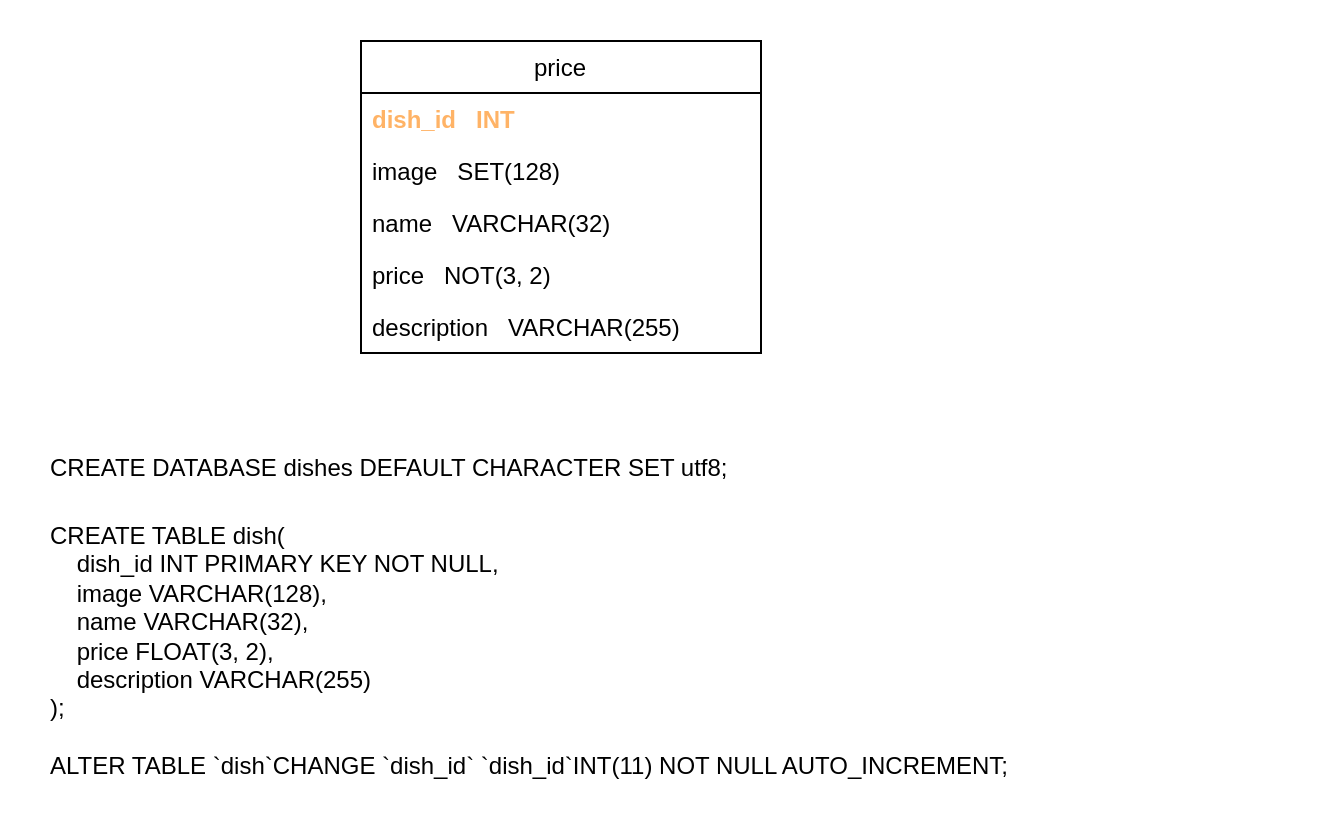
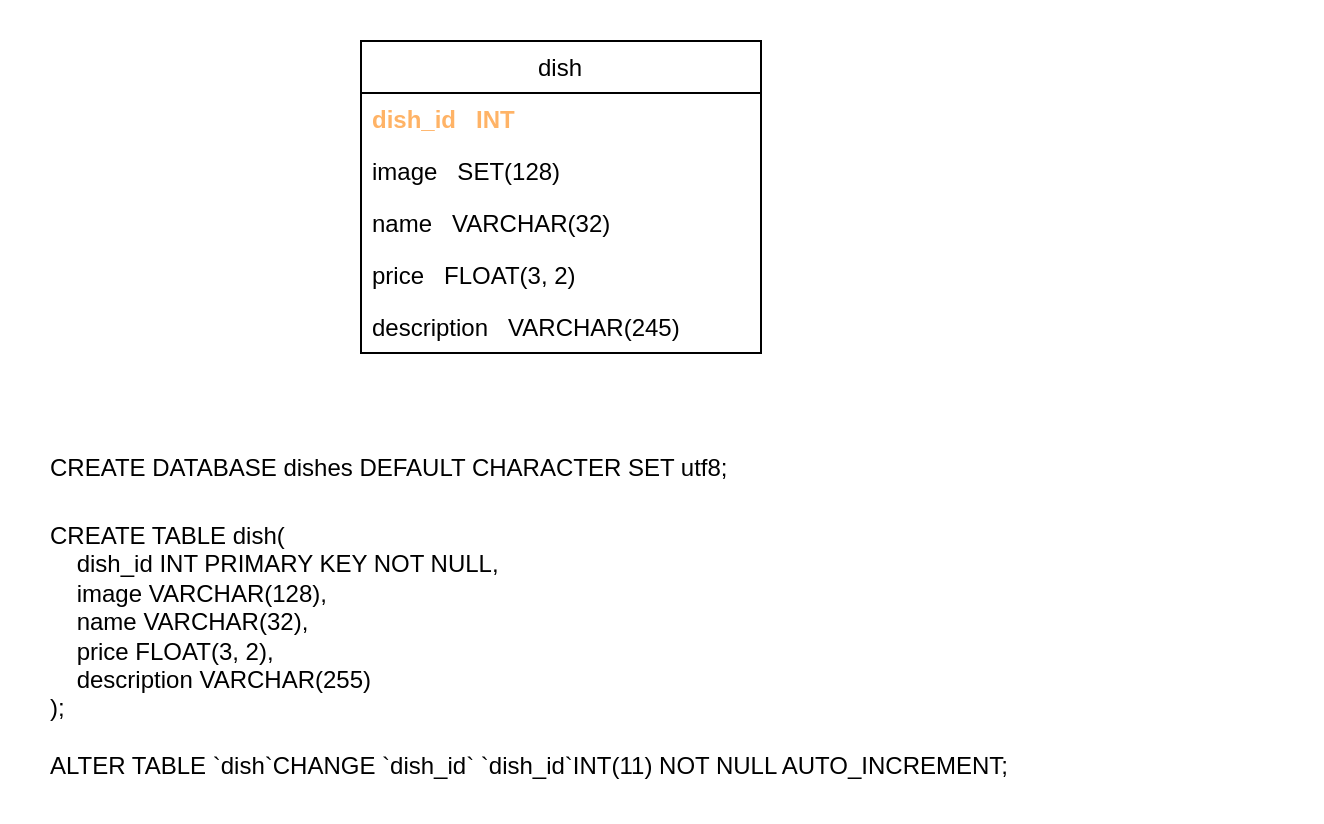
node "price": label "price" -> "dish"
node "price NOT(3, 2)": label "price NOT(3, 2)" -> "price FLOAT(3, 2)"
node "description VARCHAR(255)": label "description VARCHAR(255)" -> "description VARCHAR(245)"
